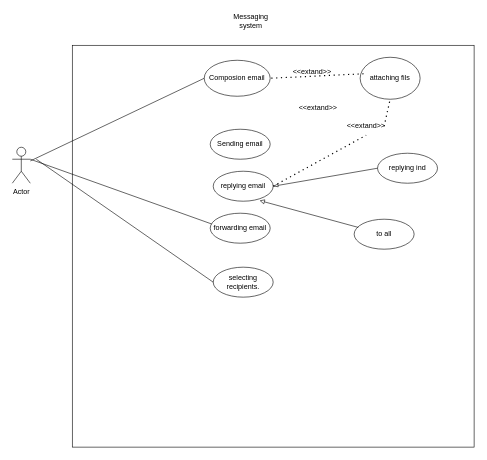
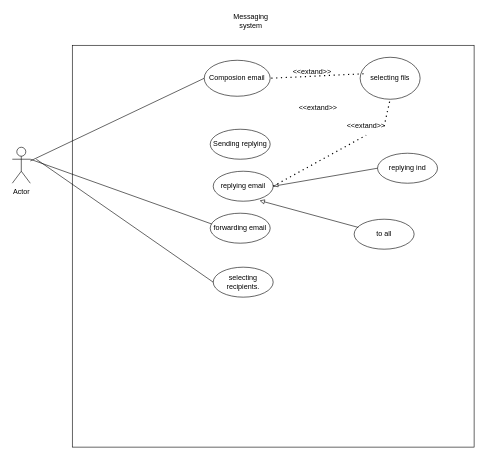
node "attaching fils": label "attaching fils" -> "selecting fils"
node "Sending email": label "Sending email" -> "Sending replying"
